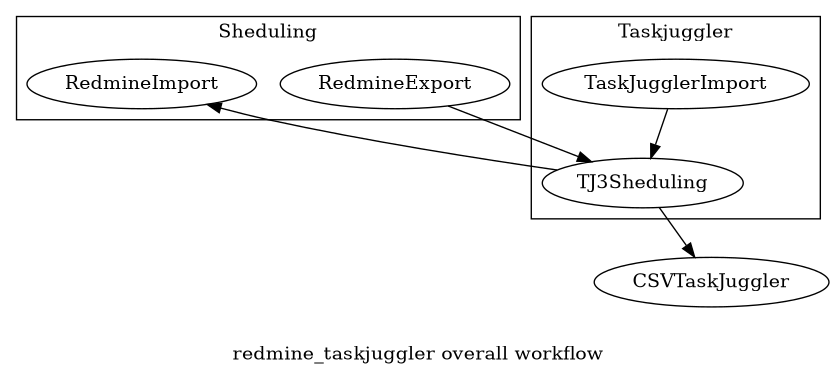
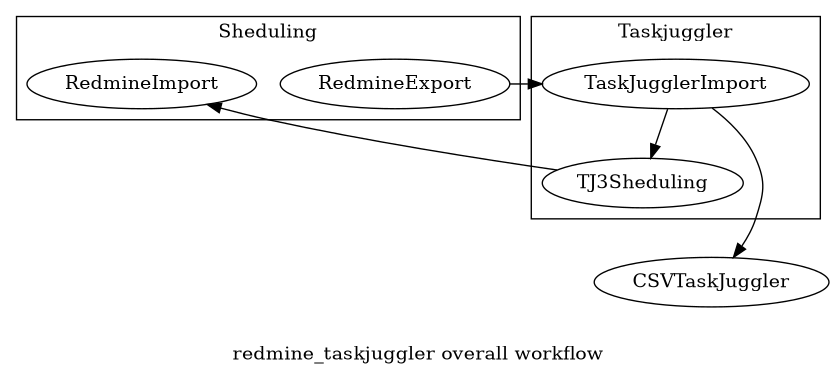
edge "RedmineExport" -> "TJ3Sheduling": now "RedmineExport" -> "TaskJugglerImport"
edge "TJ3Sheduling" -> "CSVTaskJuggler": now "TaskJugglerImport" -> "CSVTaskJuggler"
